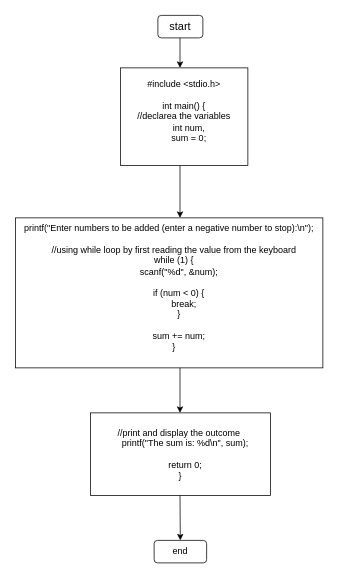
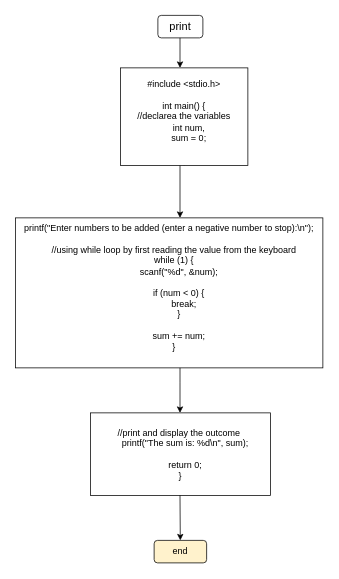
node "start": label "start" -> "print"
node "end": fillcolor #ffffff -> #fff2cc
